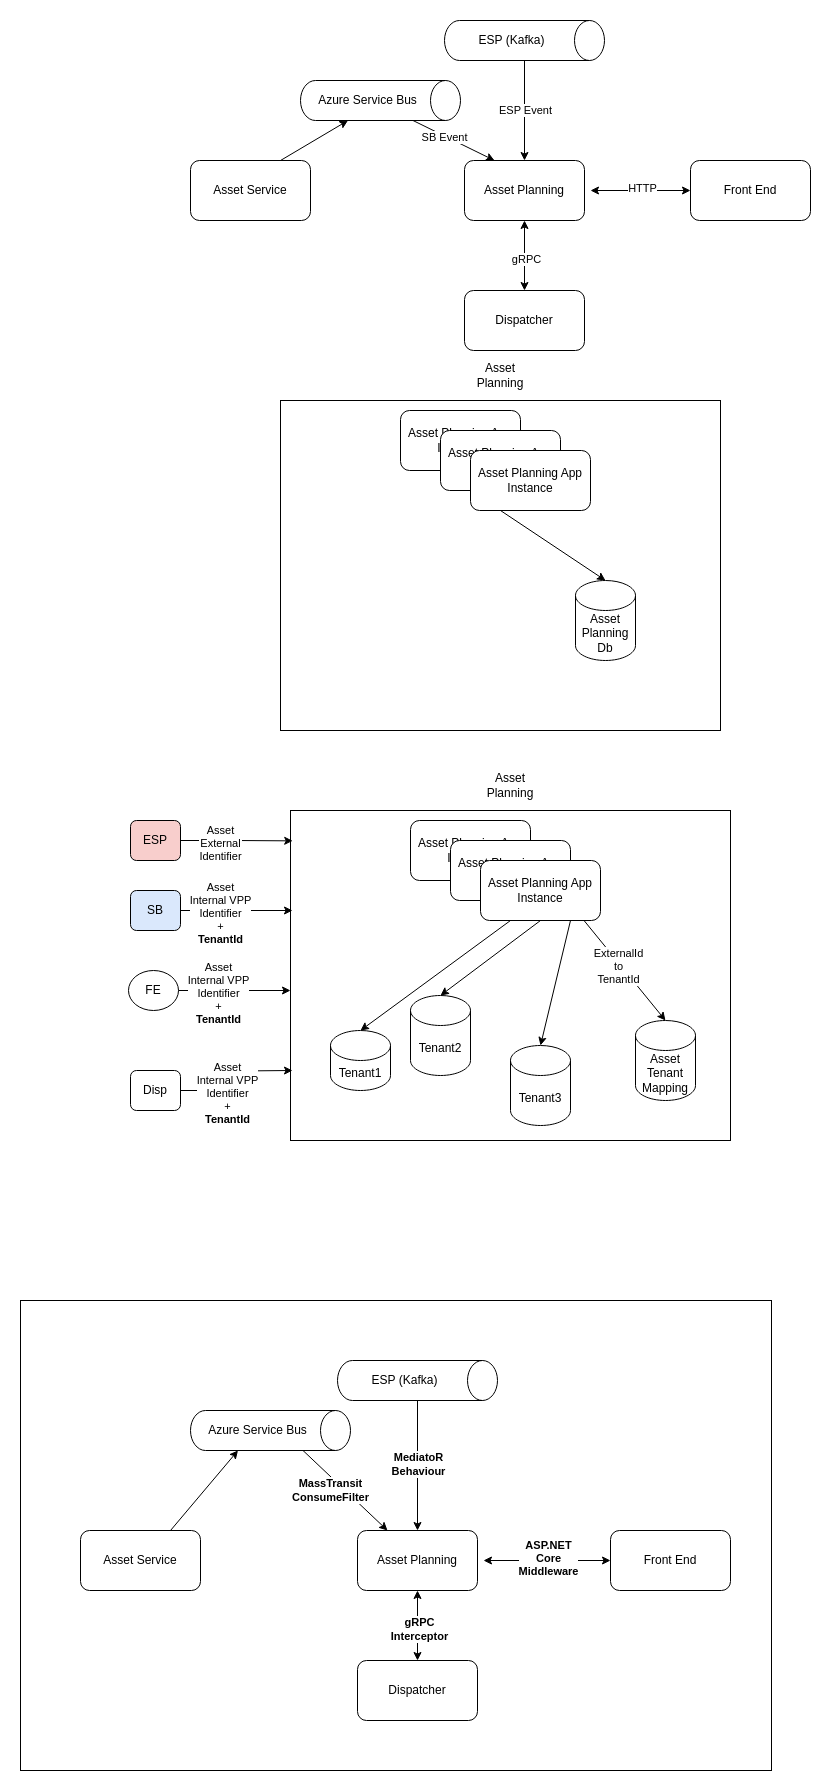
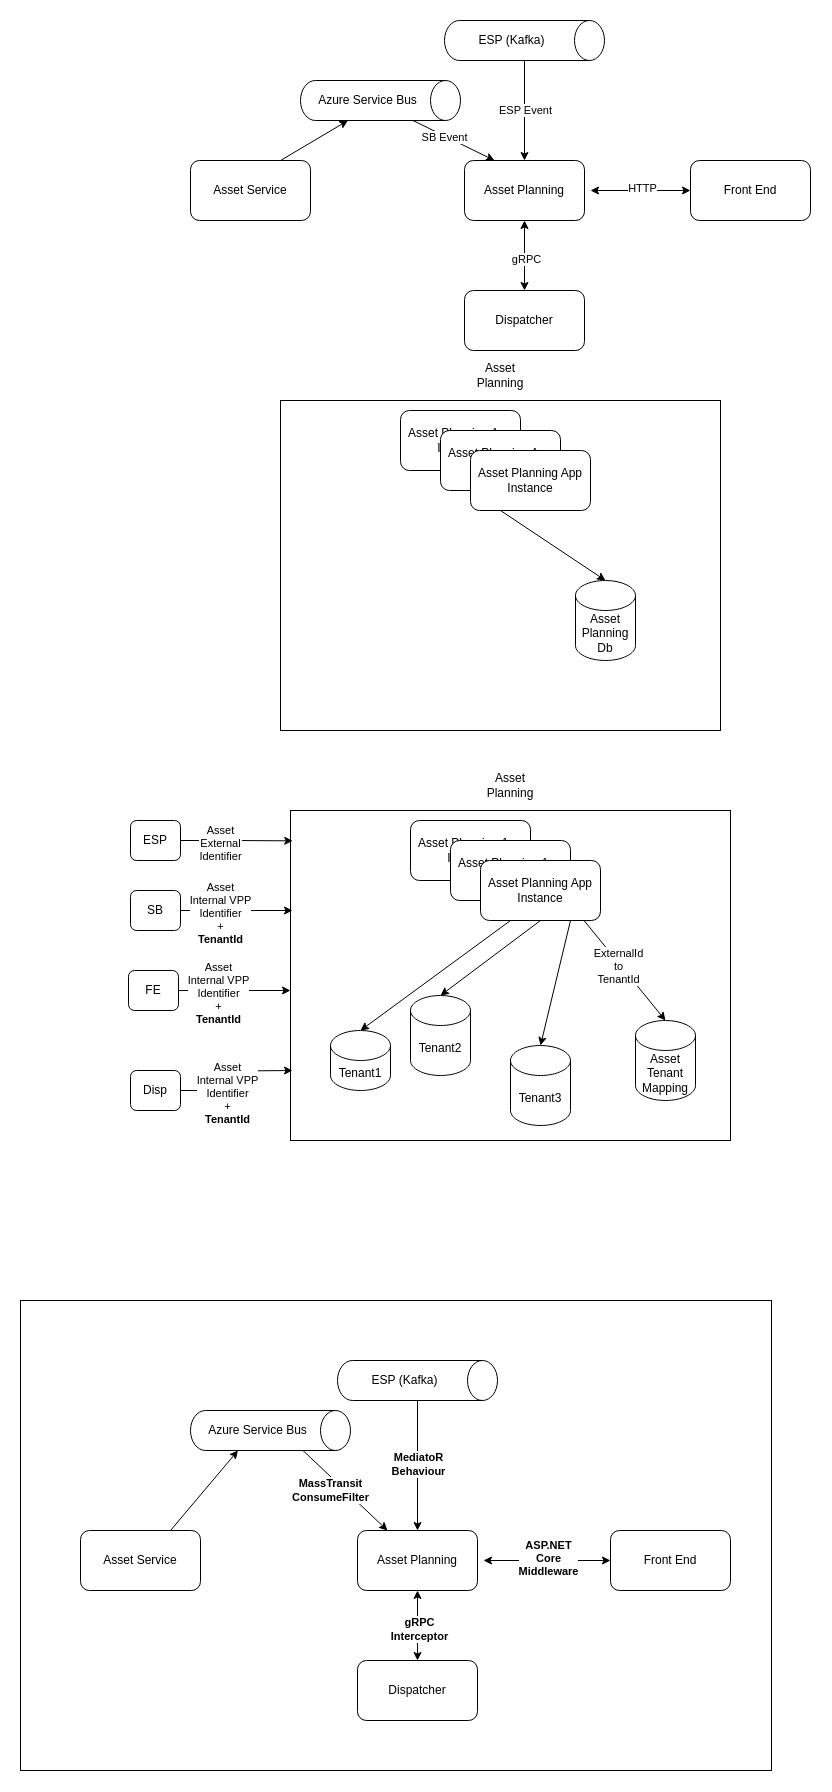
node "ESP": fillcolor #f8cecc -> #ffffff
node "SB": fillcolor #dae8fc -> #ffffff
node "FE": shape ellipse -> rounded rectangle
